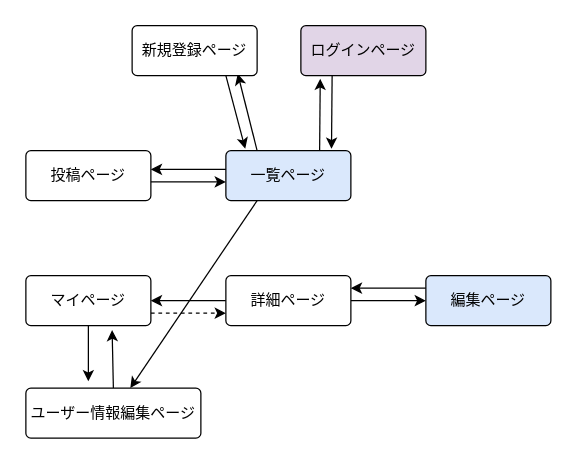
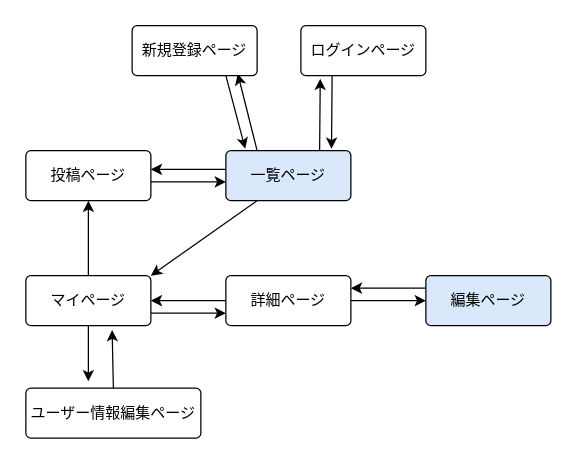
node "ログインページ": fillcolor #e1d5e7 -> #ffffff
edge "マイページ" -> "投稿ページ": added
edge "一覧ページ" -> "ユーザー情報編集ページ": now "一覧ページ" -> "マイページ"
edge "マイページ" -> "詳細ページ": style dashed -> solid
